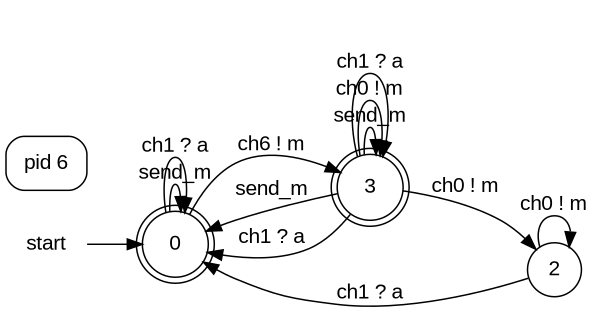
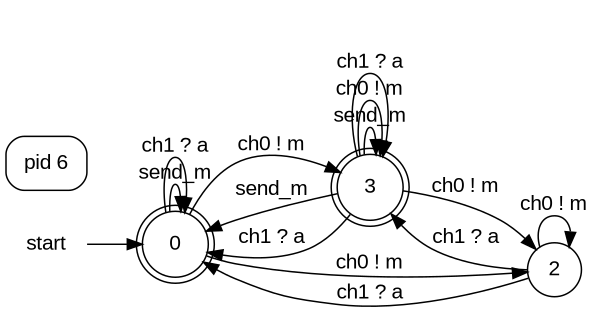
edge "0" -> "3": label "ch6 ! m" -> "ch0 ! m"
edge "2" -> "3": added, label "ch1 ? a"
edge "0" -> "2": added, label "ch0 ! m"
